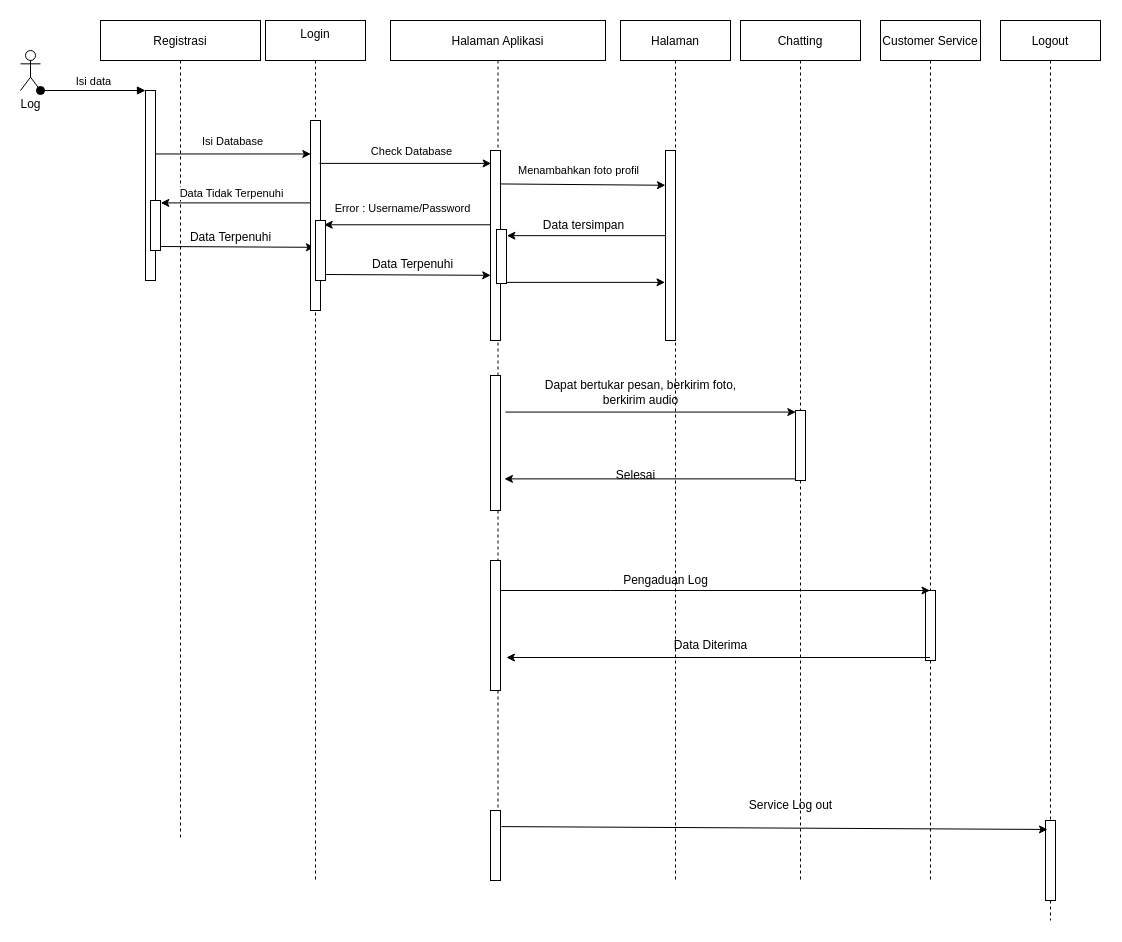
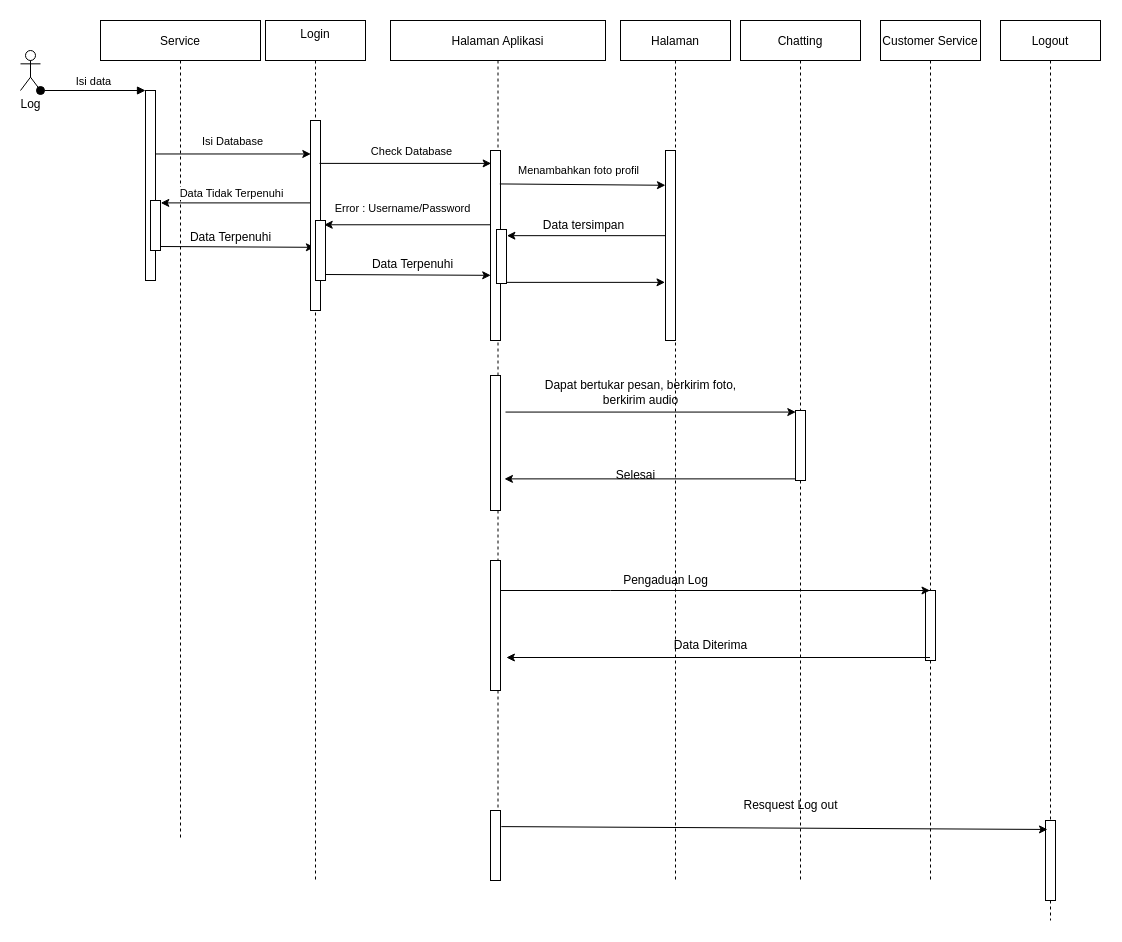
node "Registrasi": label "Registrasi" -> "Service"
node "Service Log out": label "Service Log out" -> "Resquest Log out"
